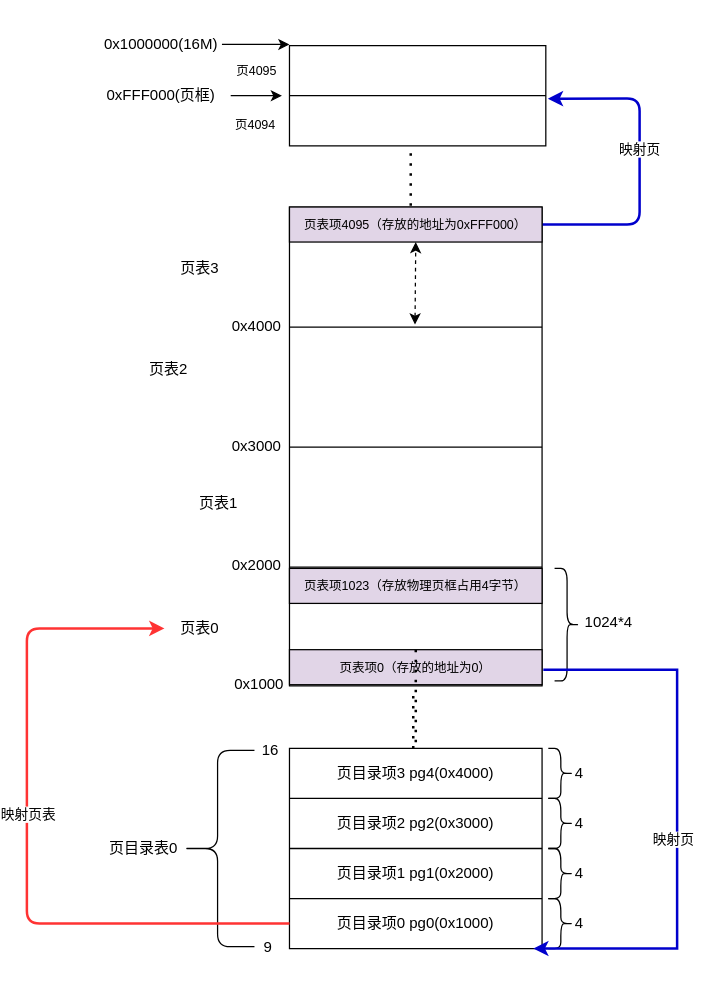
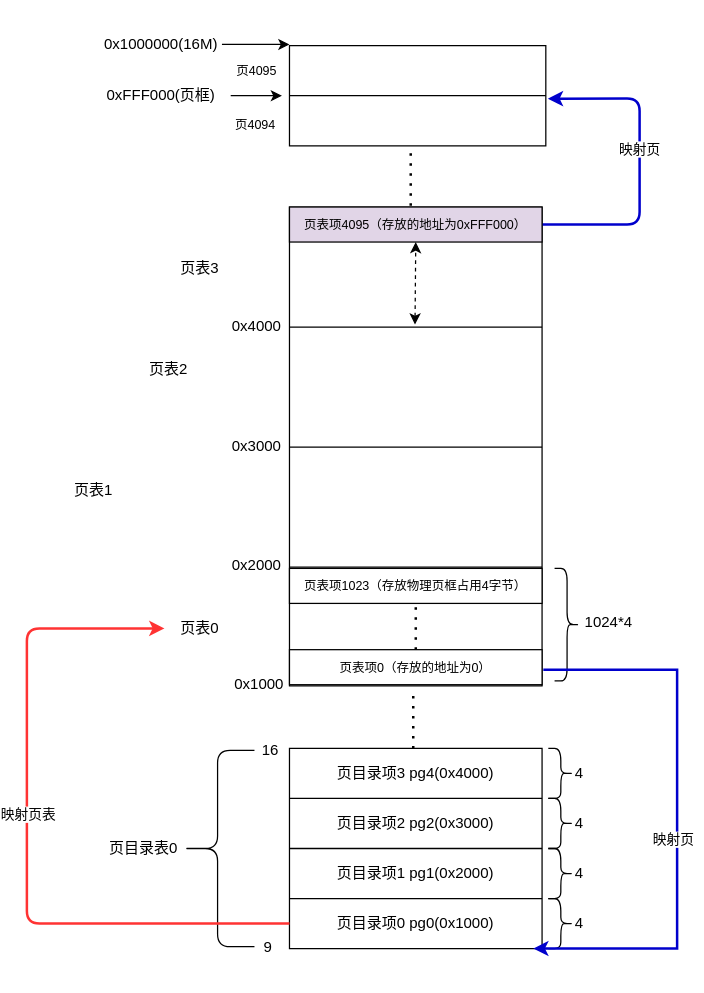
node "页表1": moved (218, 503) -> (93, 491)
node "页表项1023（存放物理页框占用4字节）": fillcolor #e1d5e7 -> #ffffff
node "页表项0（存放的地址为0）": fillcolor #e1d5e7 -> #ffffff
edge "页表项0（存放的地址为0）" -- "页目录项3 pg4(0x4000)": now "页表项0（存放的地址为0）" -- "页表项1023（存放物理页框占用4字节）"
